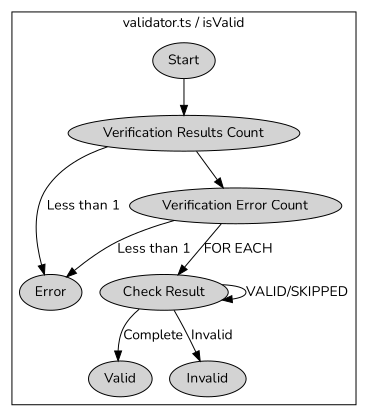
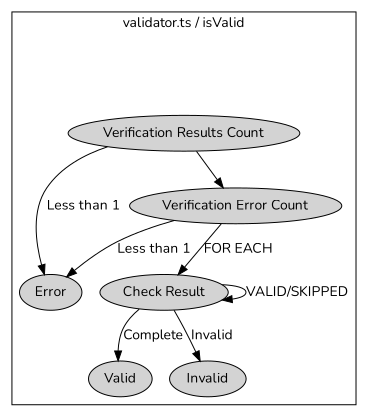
node "Start": removed
